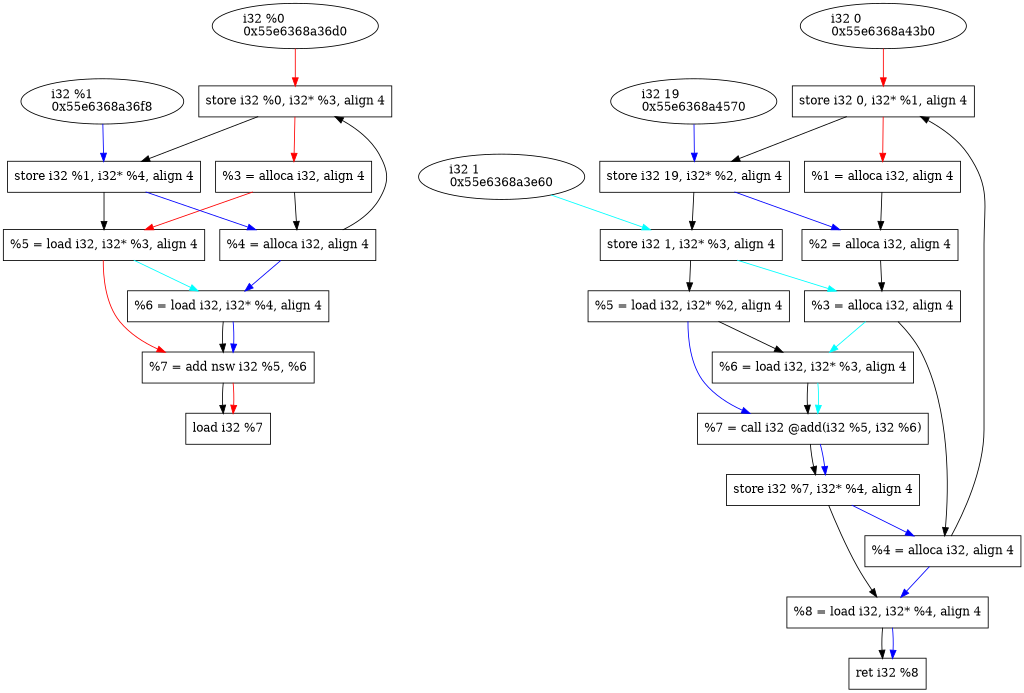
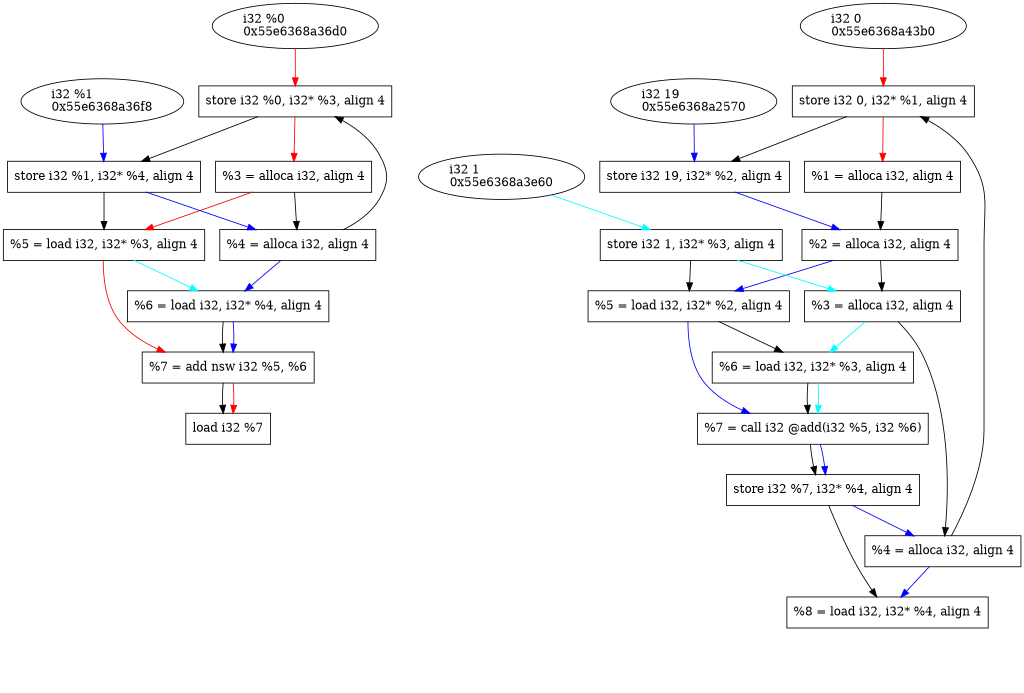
node "i32 19 0x55e6368a4570": label "i32 19 0x55e6368a4570" -> "i32 19 0x55e6368a2570"
edge "store i32 19, i32* %2, align 4" -> "store i32 1, i32* %3, align 4": removed
edge "%2 = alloca i32, align 4" -> "%5 = load i32, i32* %2, align 4": added
node "ret i32 %8": removed
